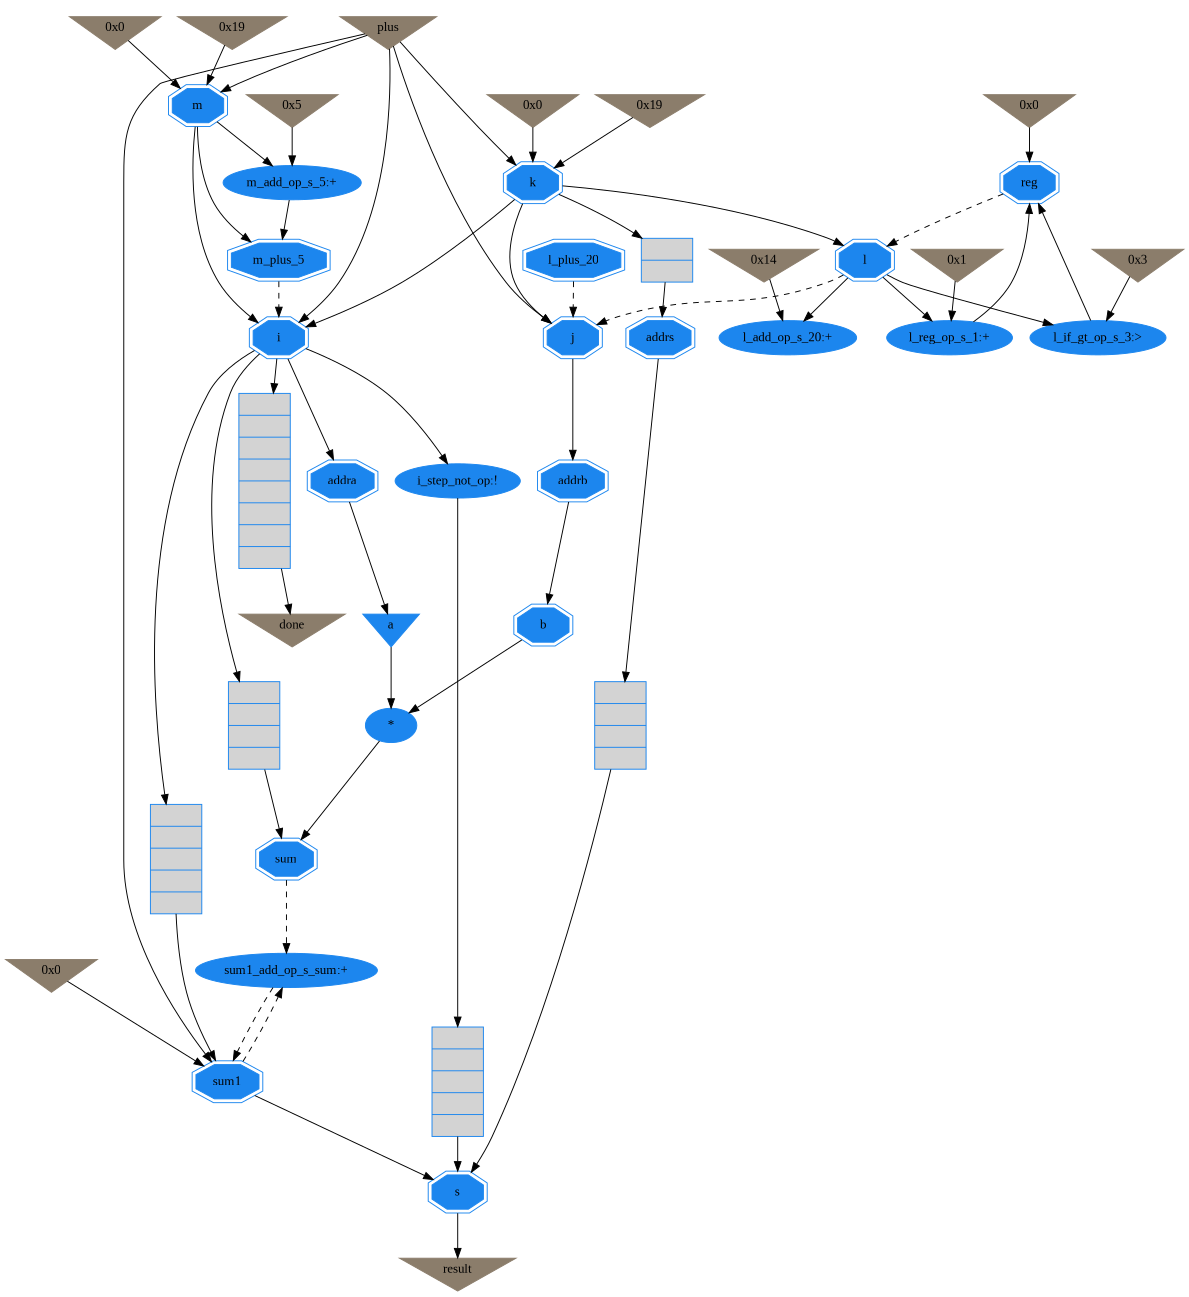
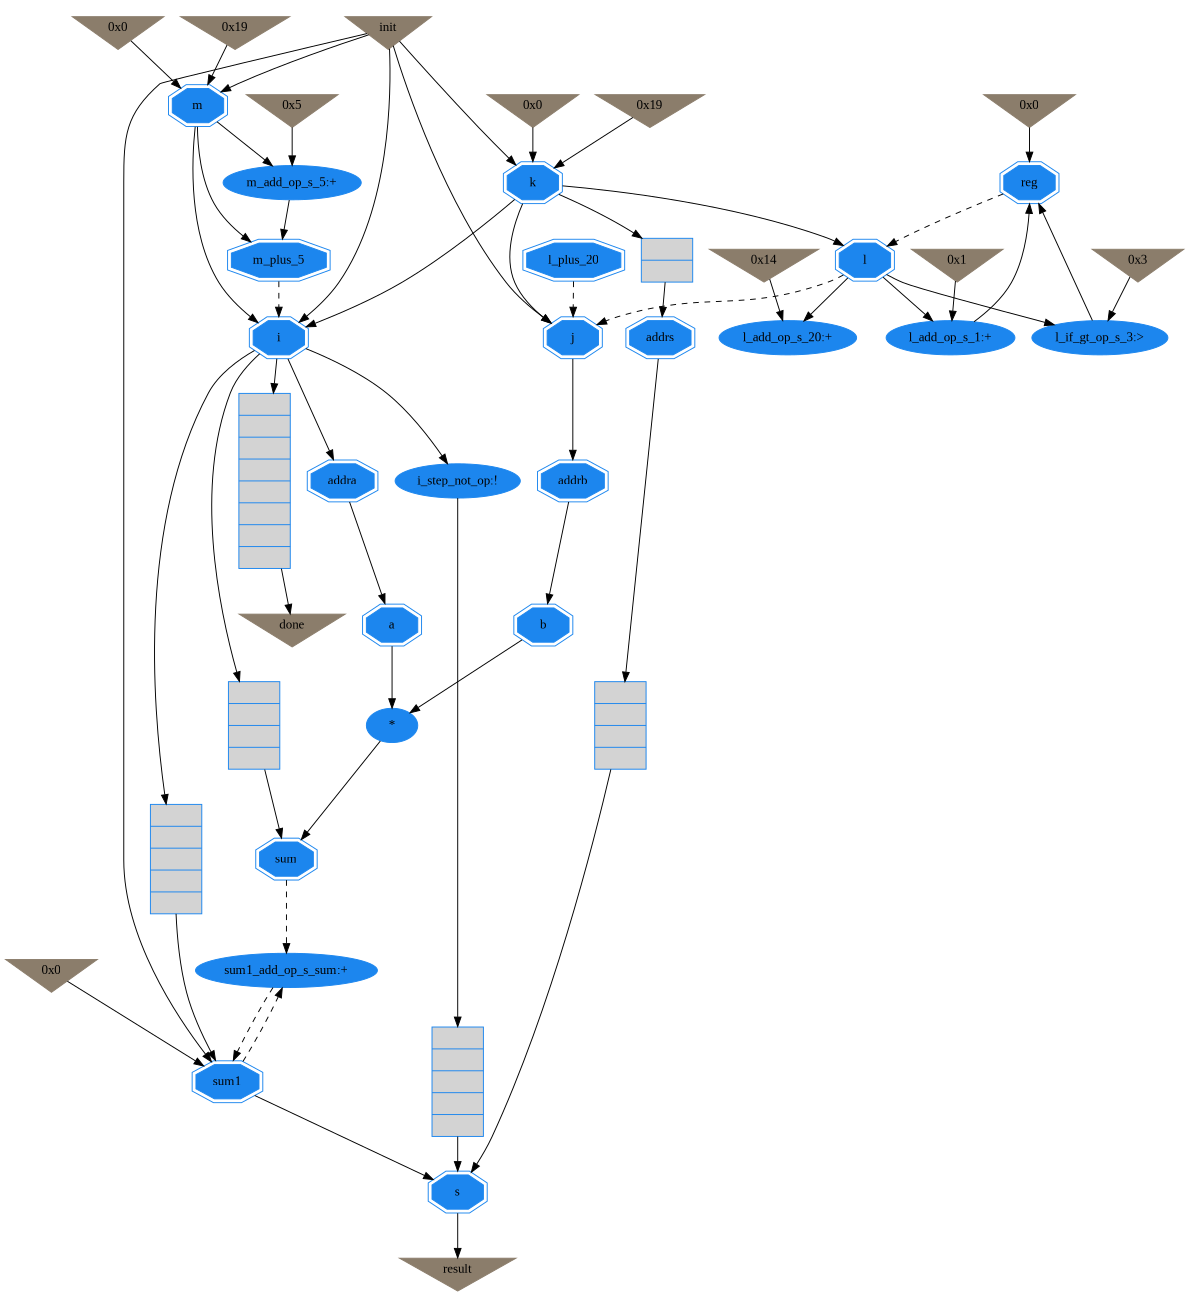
node "plus": label "plus" -> "init"
node "l_reg_op_s_1:+": label "l_reg_op_s_1:+" -> "l_add_op_s_1:+"
node "a": shape invtriangle -> doubleoctagon
